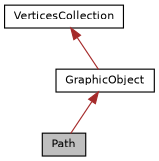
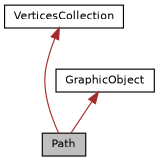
edge "GraphicObject" -> "VerticesCollection": now "Path" -> "VerticesCollection"
